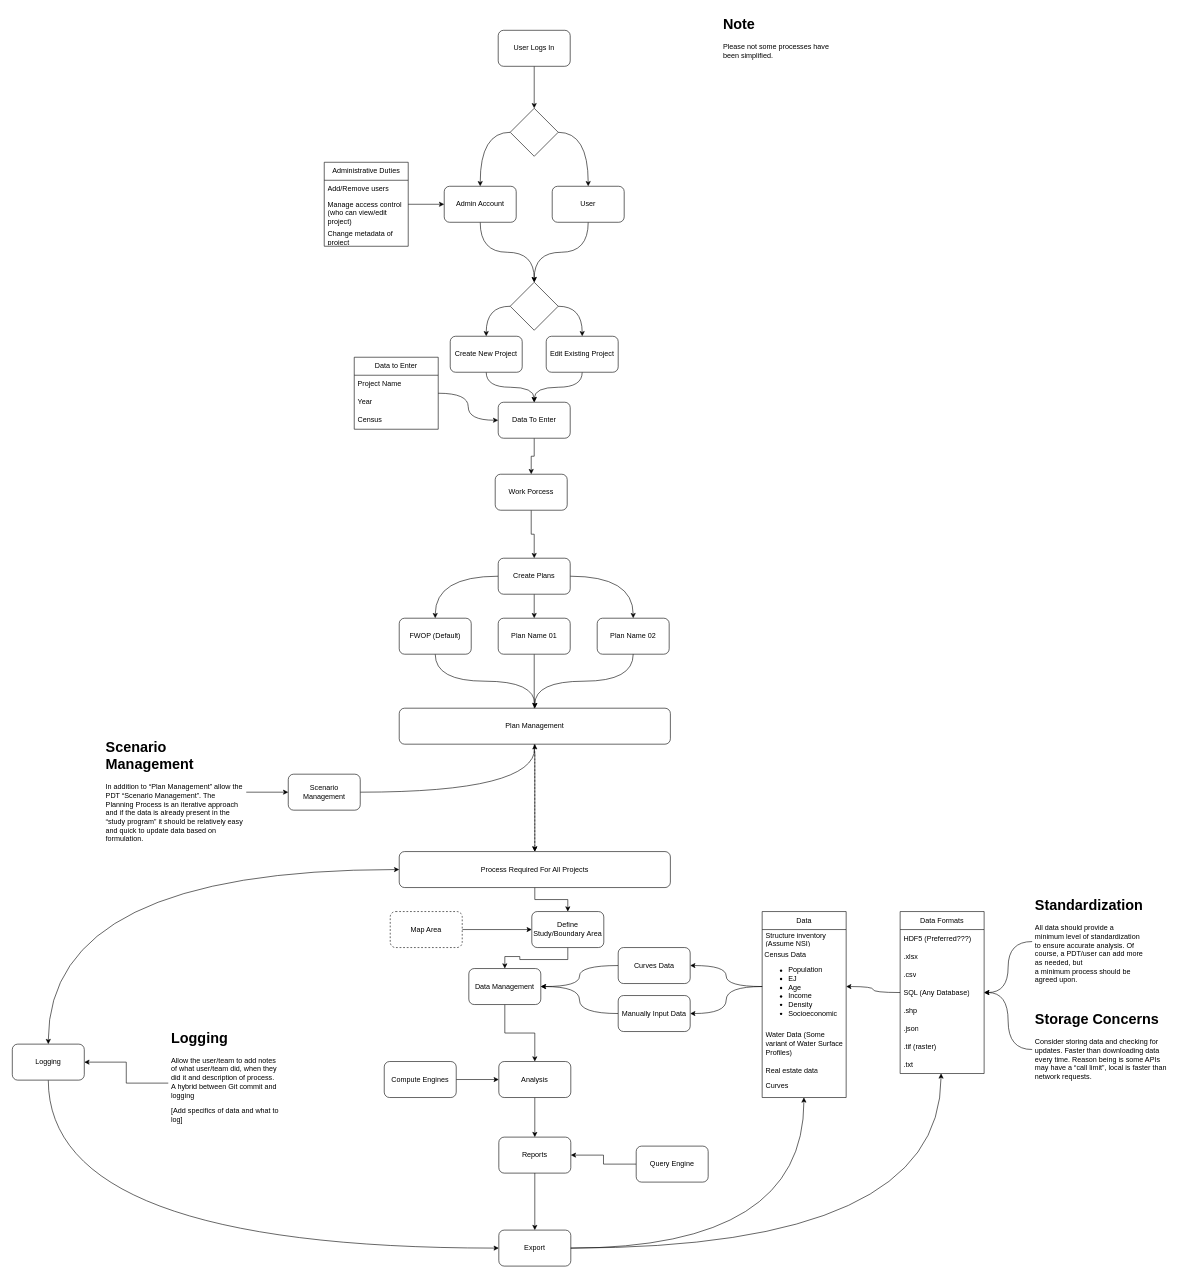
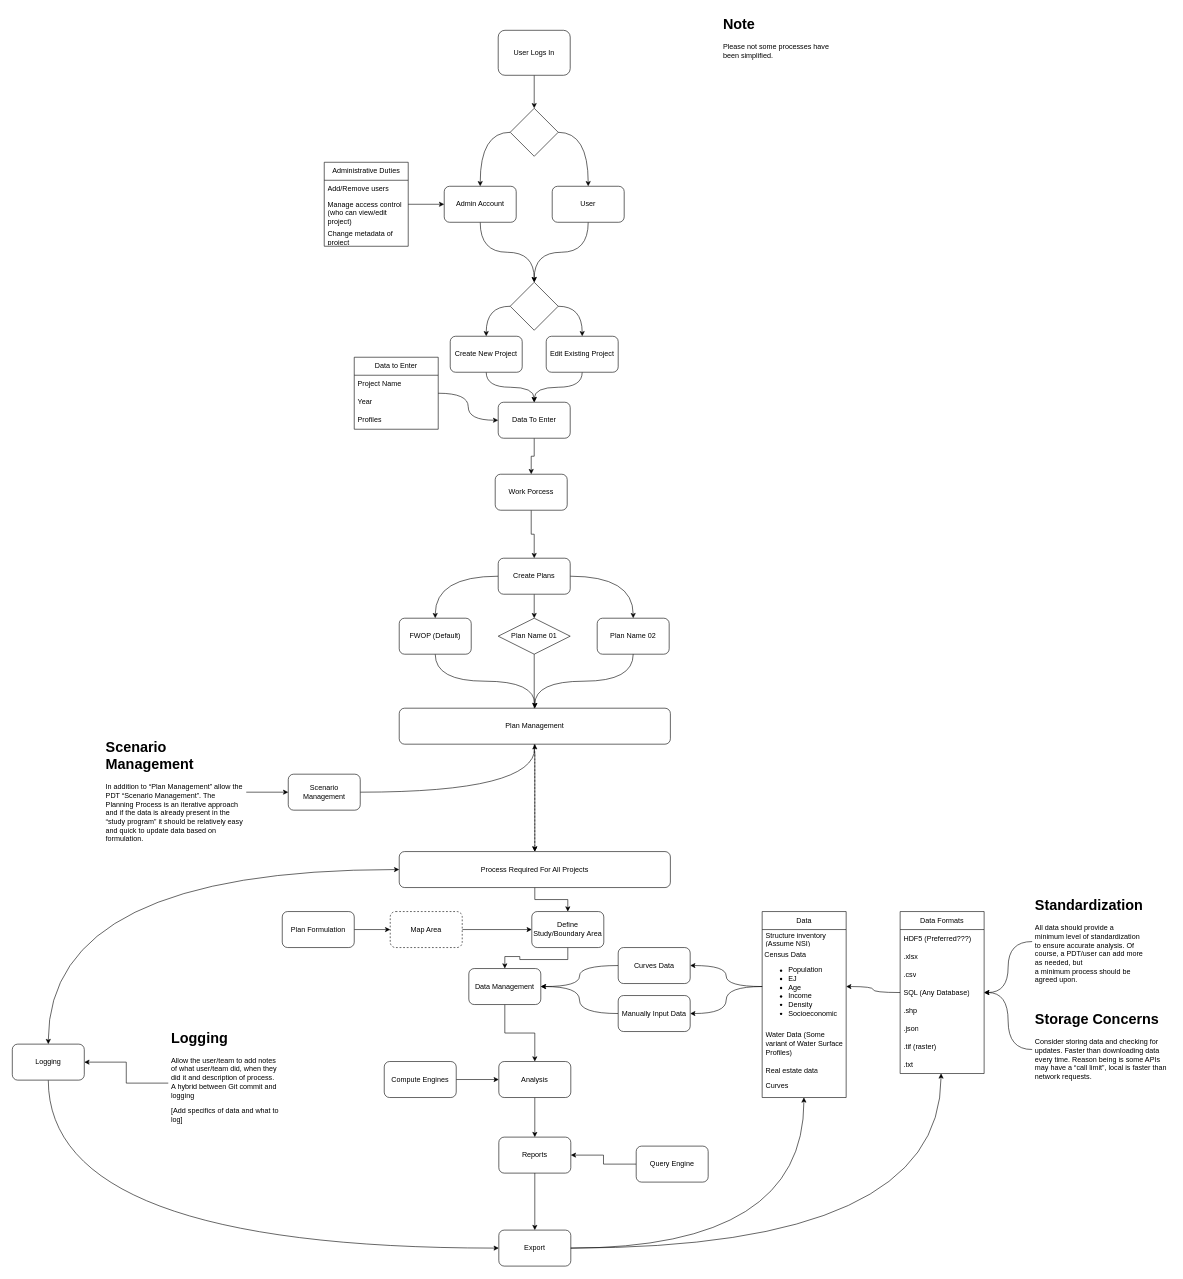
node "User Logs In": size 72x36 -> 72x45
node "Census": label "Census" -> "Profiles"
node "Plan Name 01": shape rounded rectangle -> diamond
node "Plan Formulation": added
edge "Plan Formulation" -> "Map Area": added
